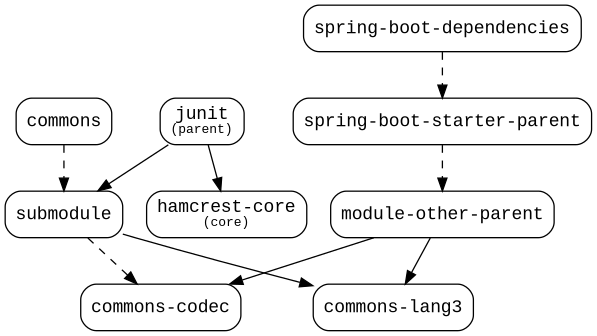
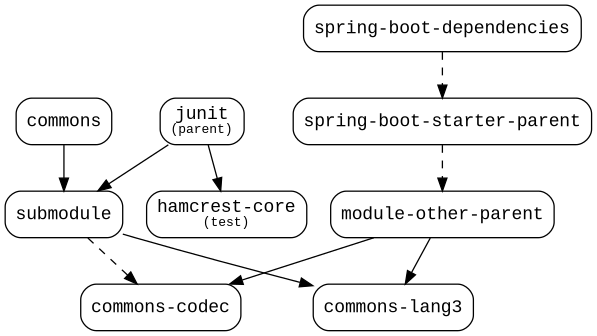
edge "commons" -> "submodule": style dashed -> solid
node "hamcrest-core": text "(core)" -> "(test)"
